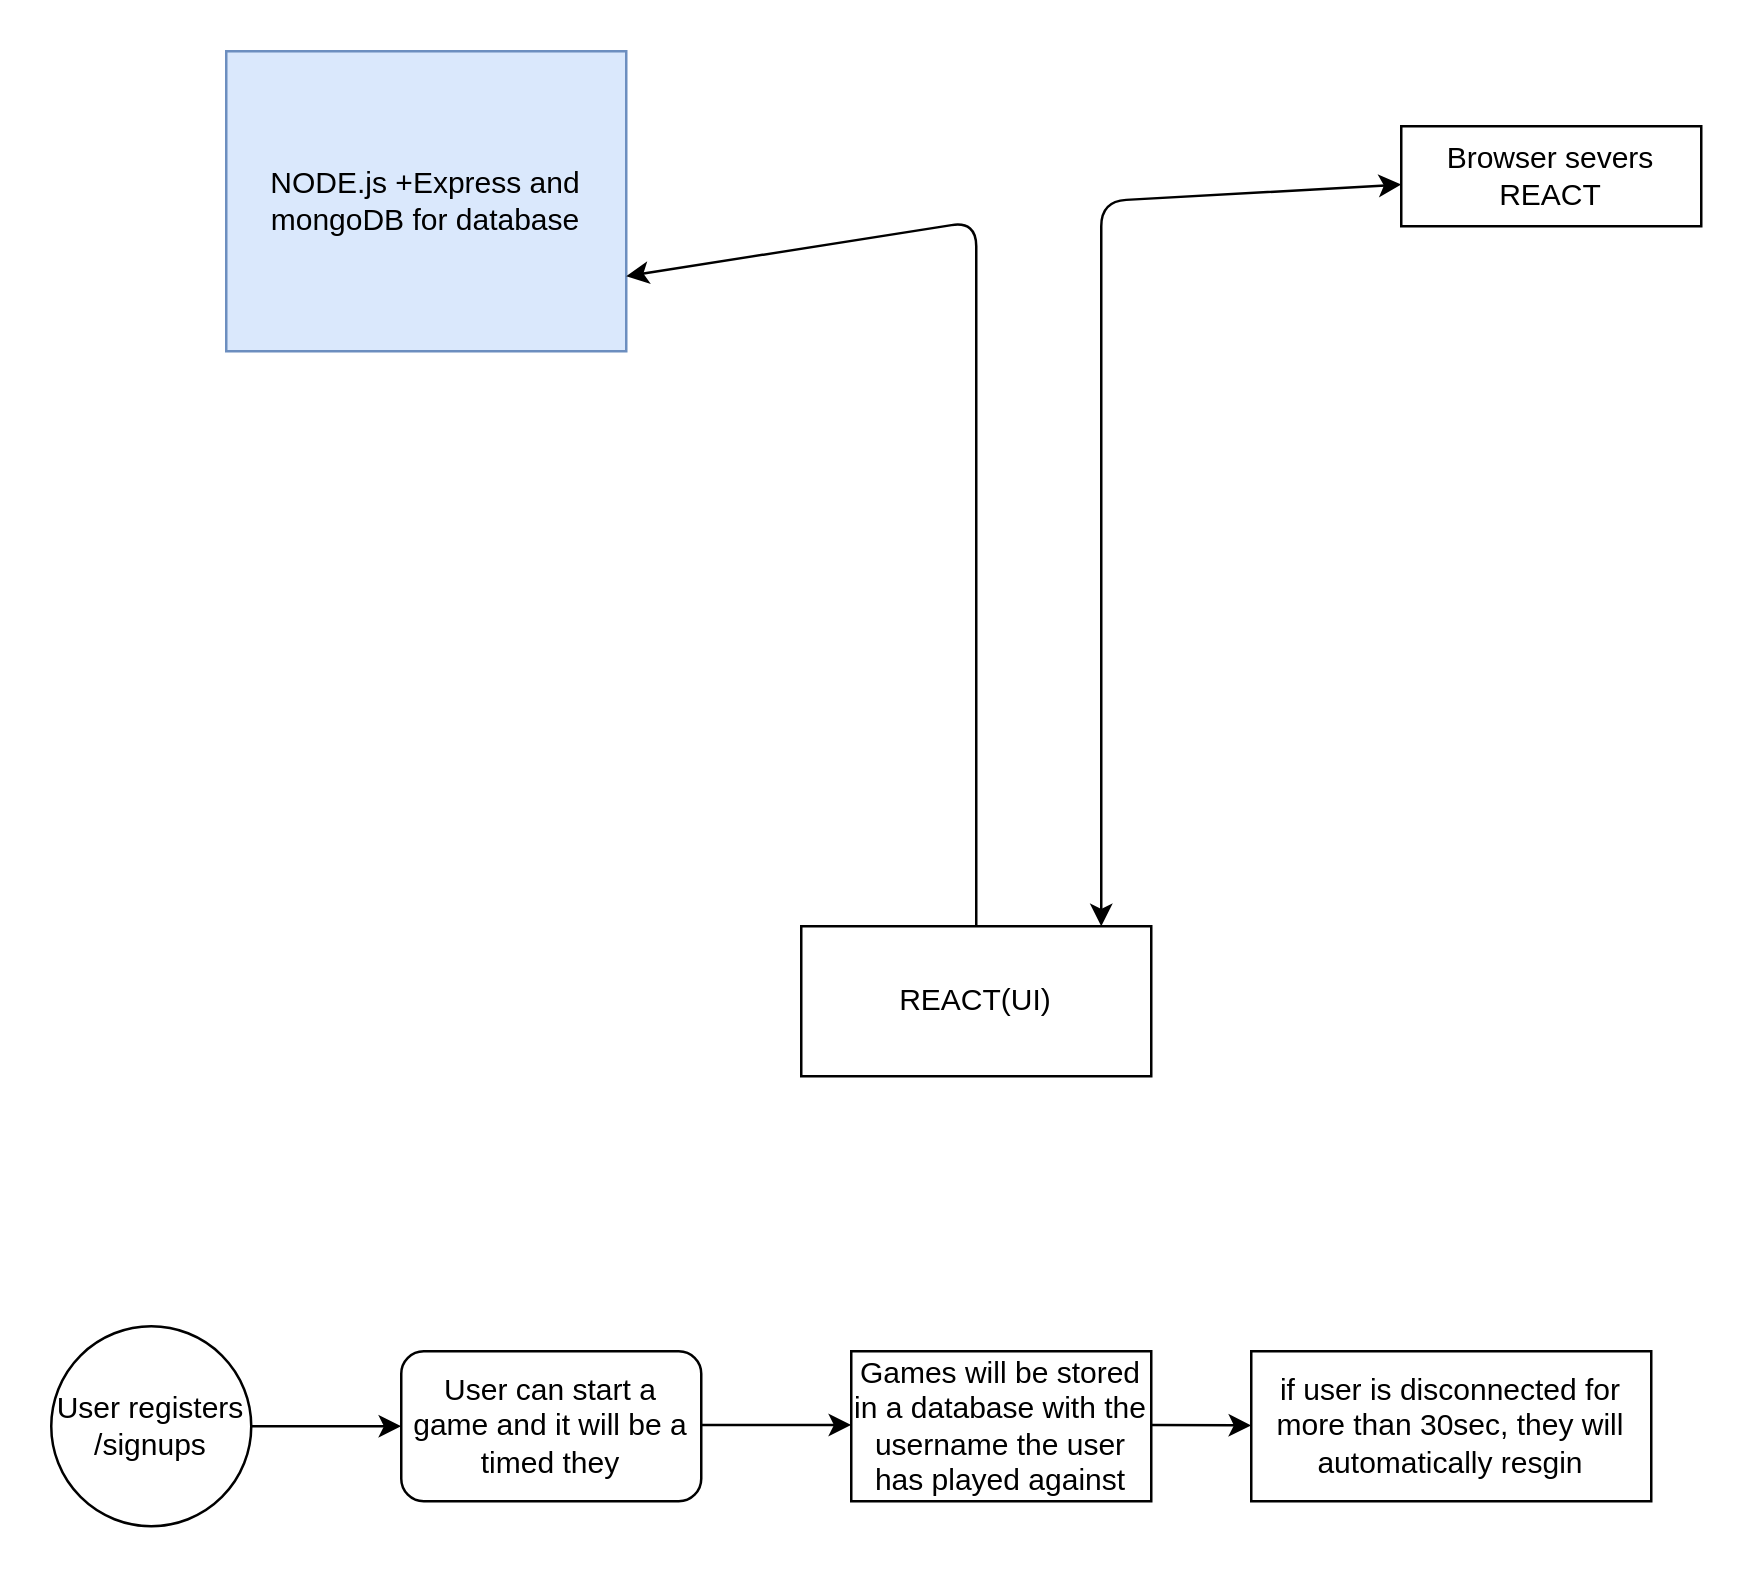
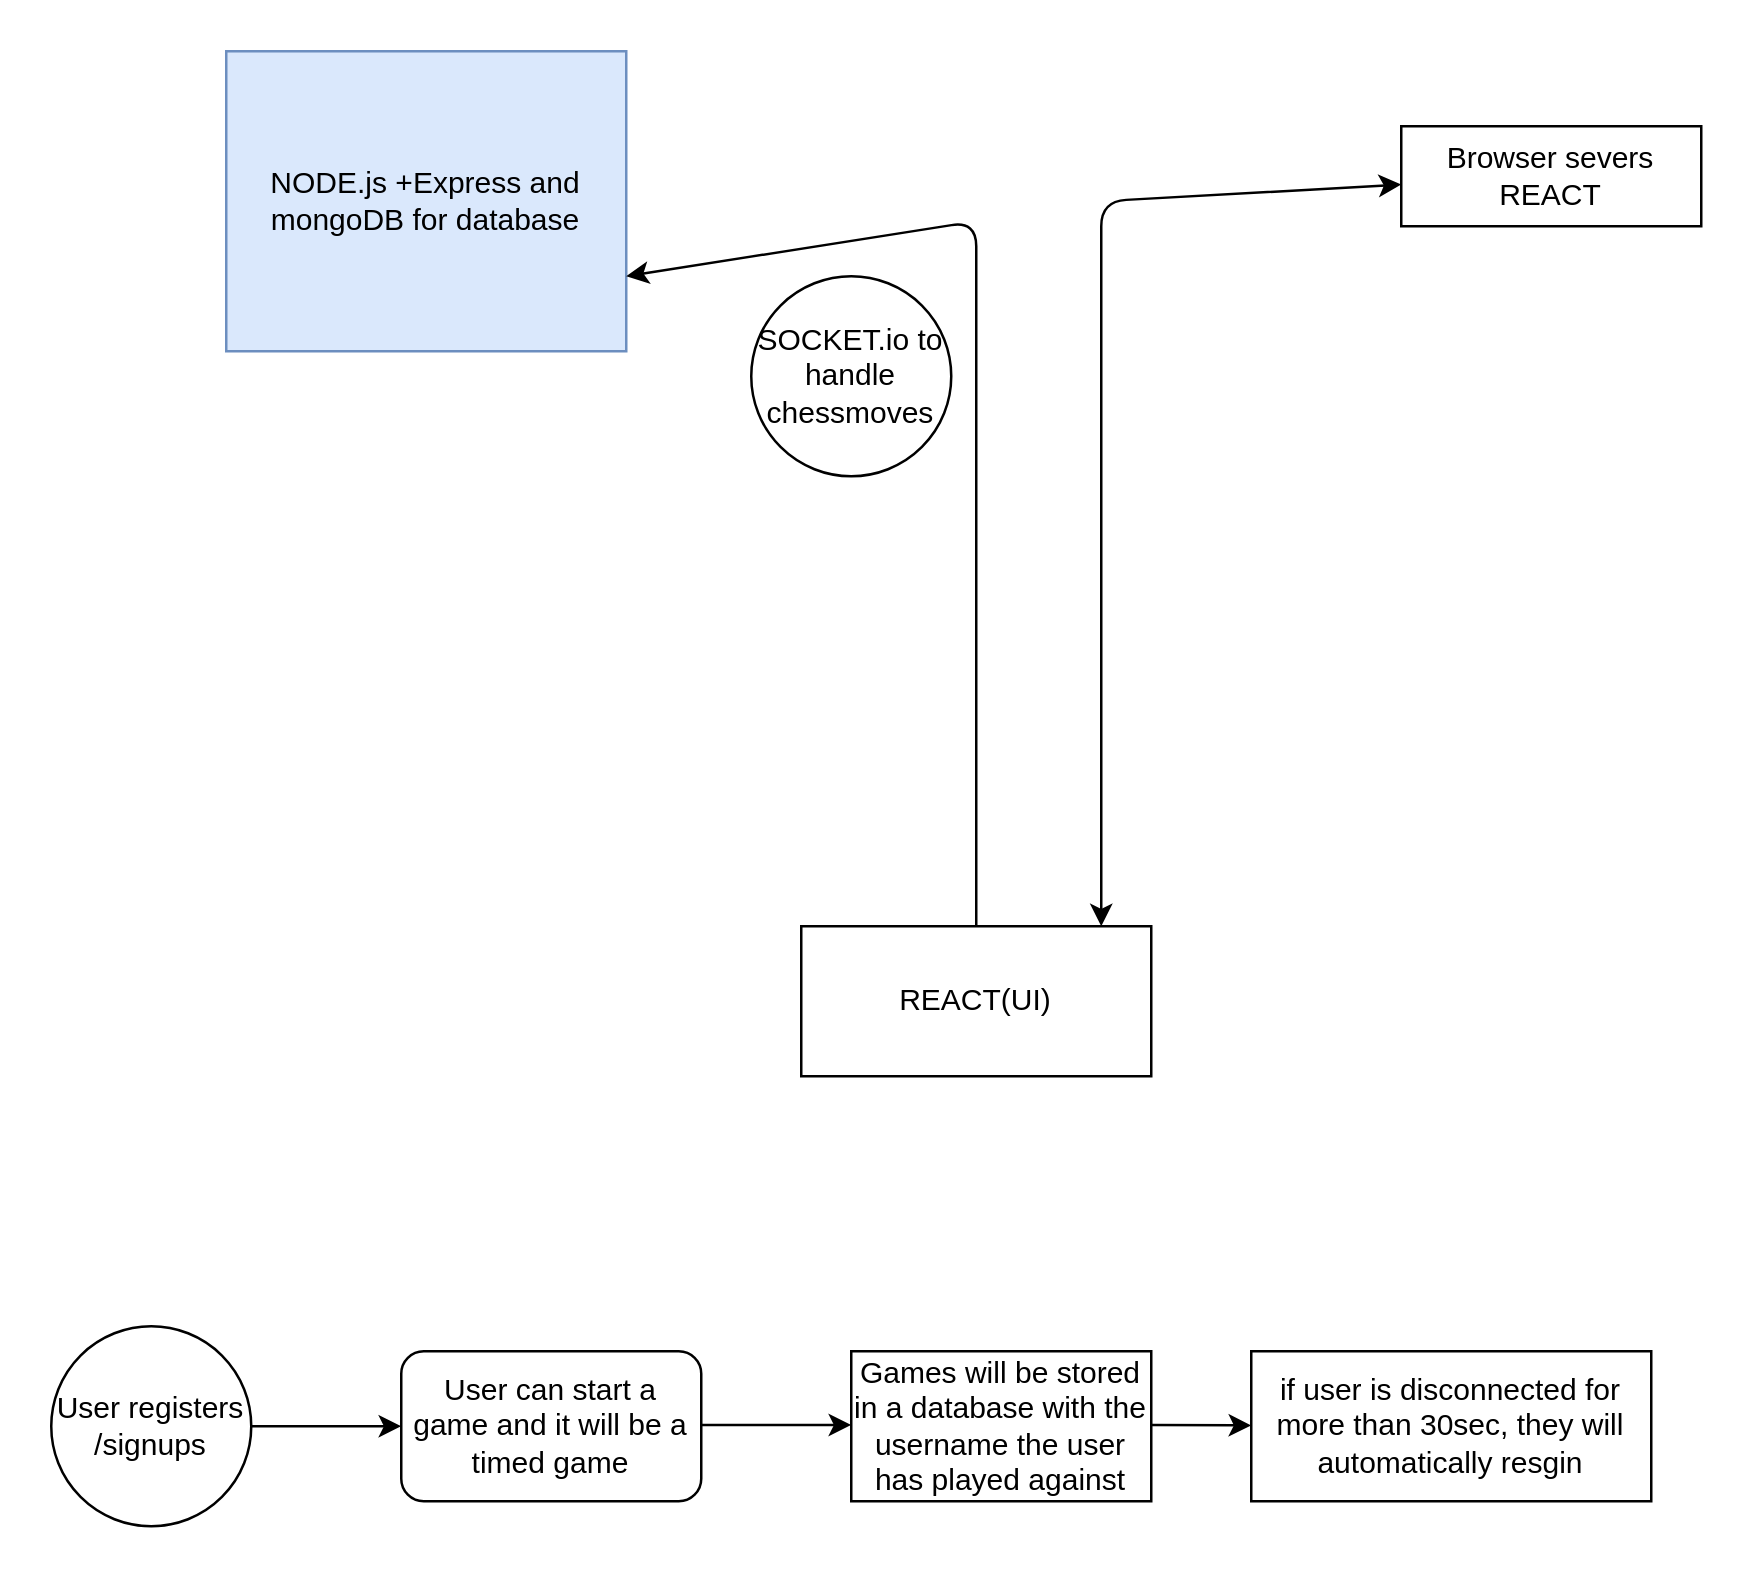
node "SOCKET.io to handle chessmoves": added
node "User can start a game and it will be a timed they": label "User can start a game and it will be a timed they" -> "User can start a game and it will be a timed game"
